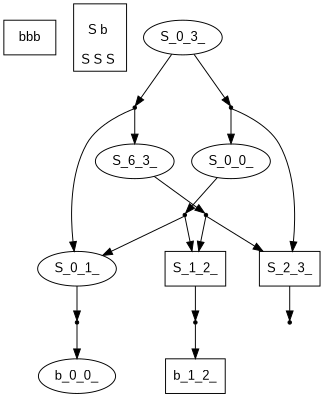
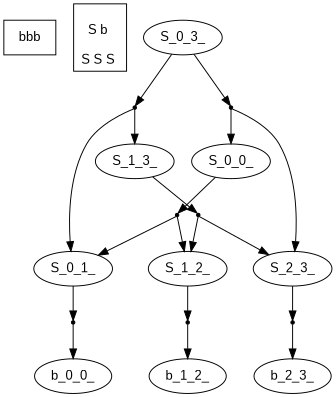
node "S_6_3_": label "S_6_3_" -> "S_1_3_"
node "S_1_2_": shape box -> ellipse
node "S_2_3_": shape box -> ellipse
node "b_1_2_": shape box -> ellipse
node "b_2_3_": added
